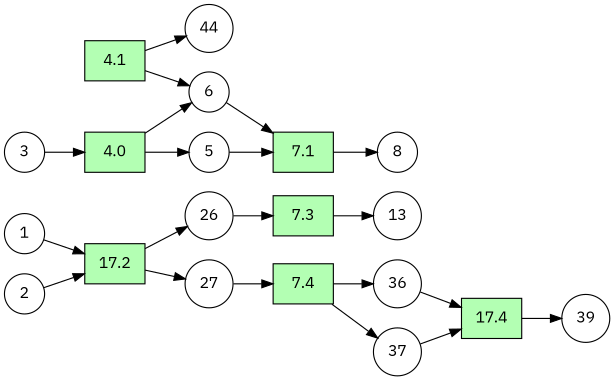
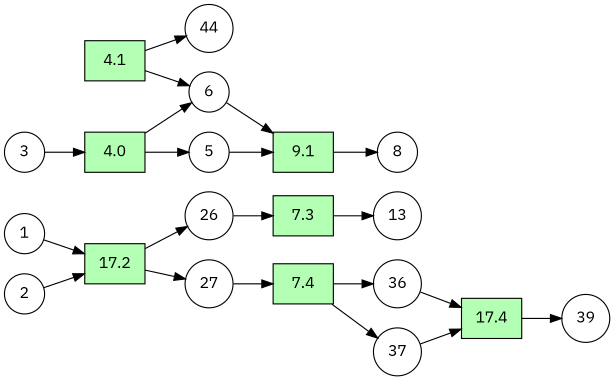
node "7.1": label "7.1" -> "9.1"
